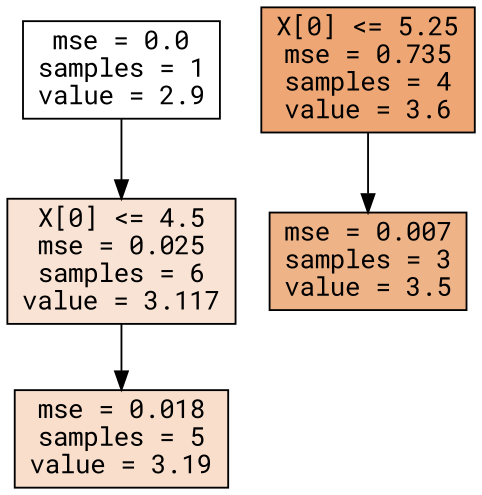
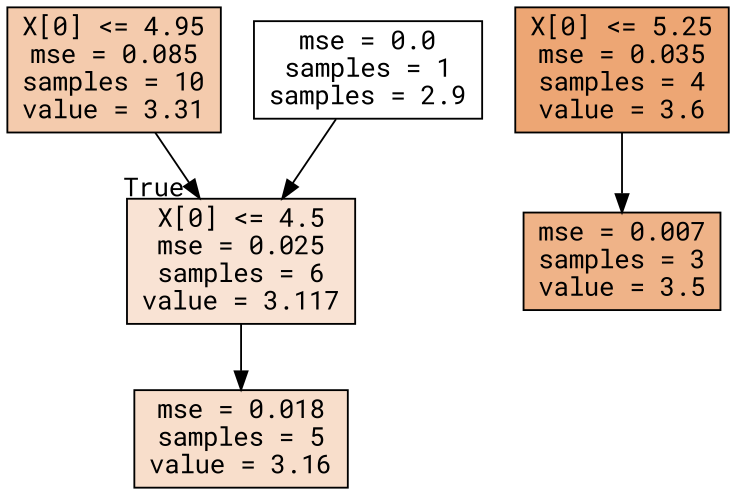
node "X[0] <= 4.95 mse = 0.085 samples = 10 value = 3.31": added
node "mse = 0.0 samples = 1 value = 2.9": label "mse = 0.0 samples = 1 value = 2.9" -> "mse = 0.0 samples = 1 samples = 2.9"
node "X[0] <= 5.25 mse = 0.735 samples = 4 value = 3.6": label "X[0] <= 5.25 mse = 0.735 samples = 4 value = 3.6" -> "X[0] <= 5.25 mse = 0.035 samples = 4 value = 3.6"
node "mse = 0.018 samples = 5 value = 3.19": label "mse = 0.018 samples = 5 value = 3.19" -> "mse = 0.018 samples = 5 value = 3.16"
